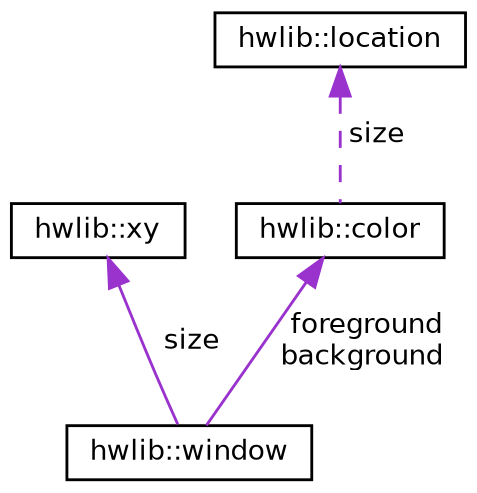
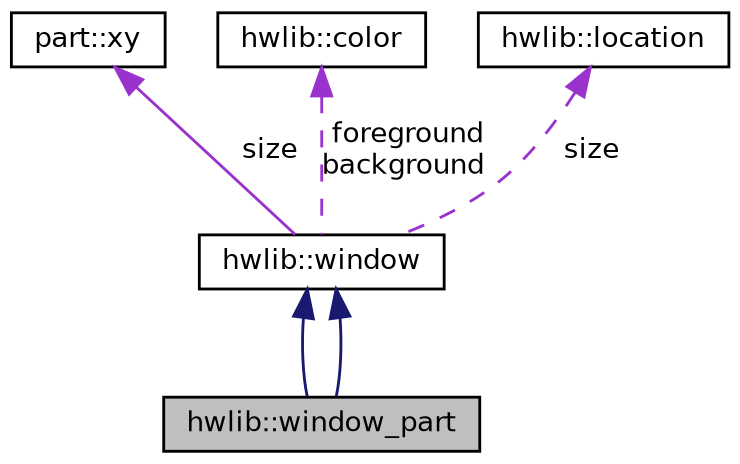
edge "hwlib::color" -> "hwlib::location": now "hwlib::window" -> "hwlib::location"
node "hwlib::xy": label "hwlib::xy" -> "part::xy"
edge "hwlib::window" -> "hwlib::color": style solid -> dashed
node "hwlib::window_part": added
